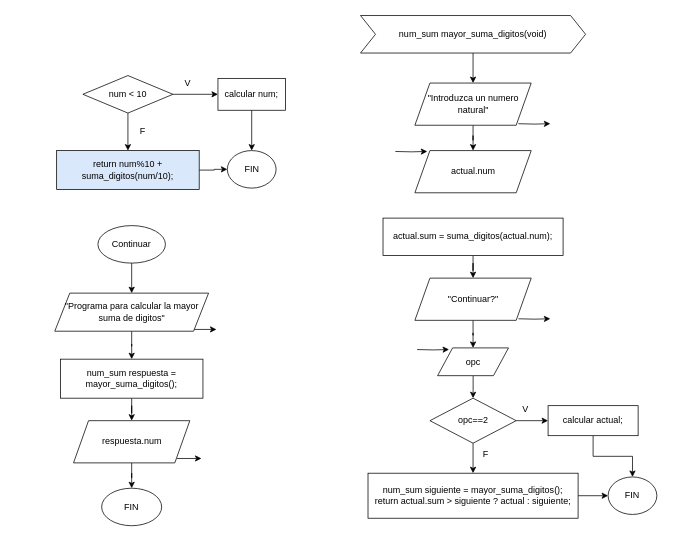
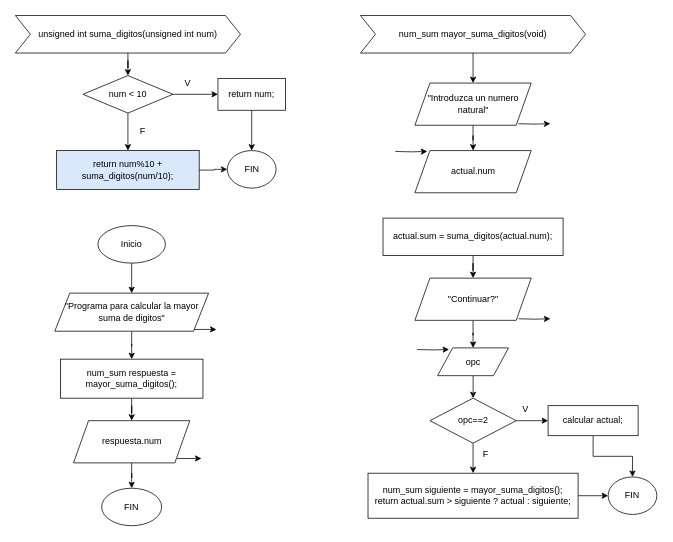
node "unsigned int suma_digitos(unsigned int num)": added
edge "unsigned int suma_digitos(unsigned int num)" -> "num < 10": added
node "calcular num;": label "calcular num;" -> "return num;"
node "Continuar": label "Continuar" -> "Inicio"
